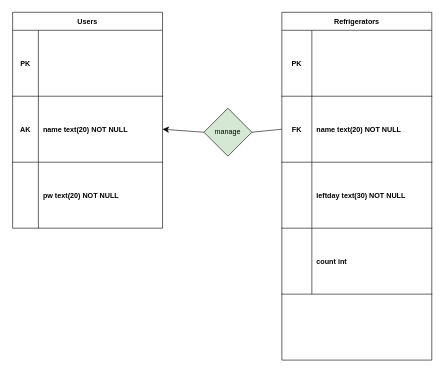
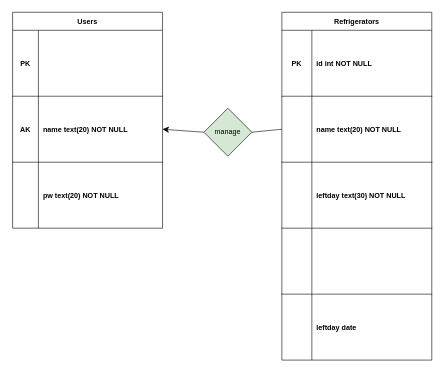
node "id int NOT NULL": added
node "FK": removed
node "count int": removed
node "leftday date": added
